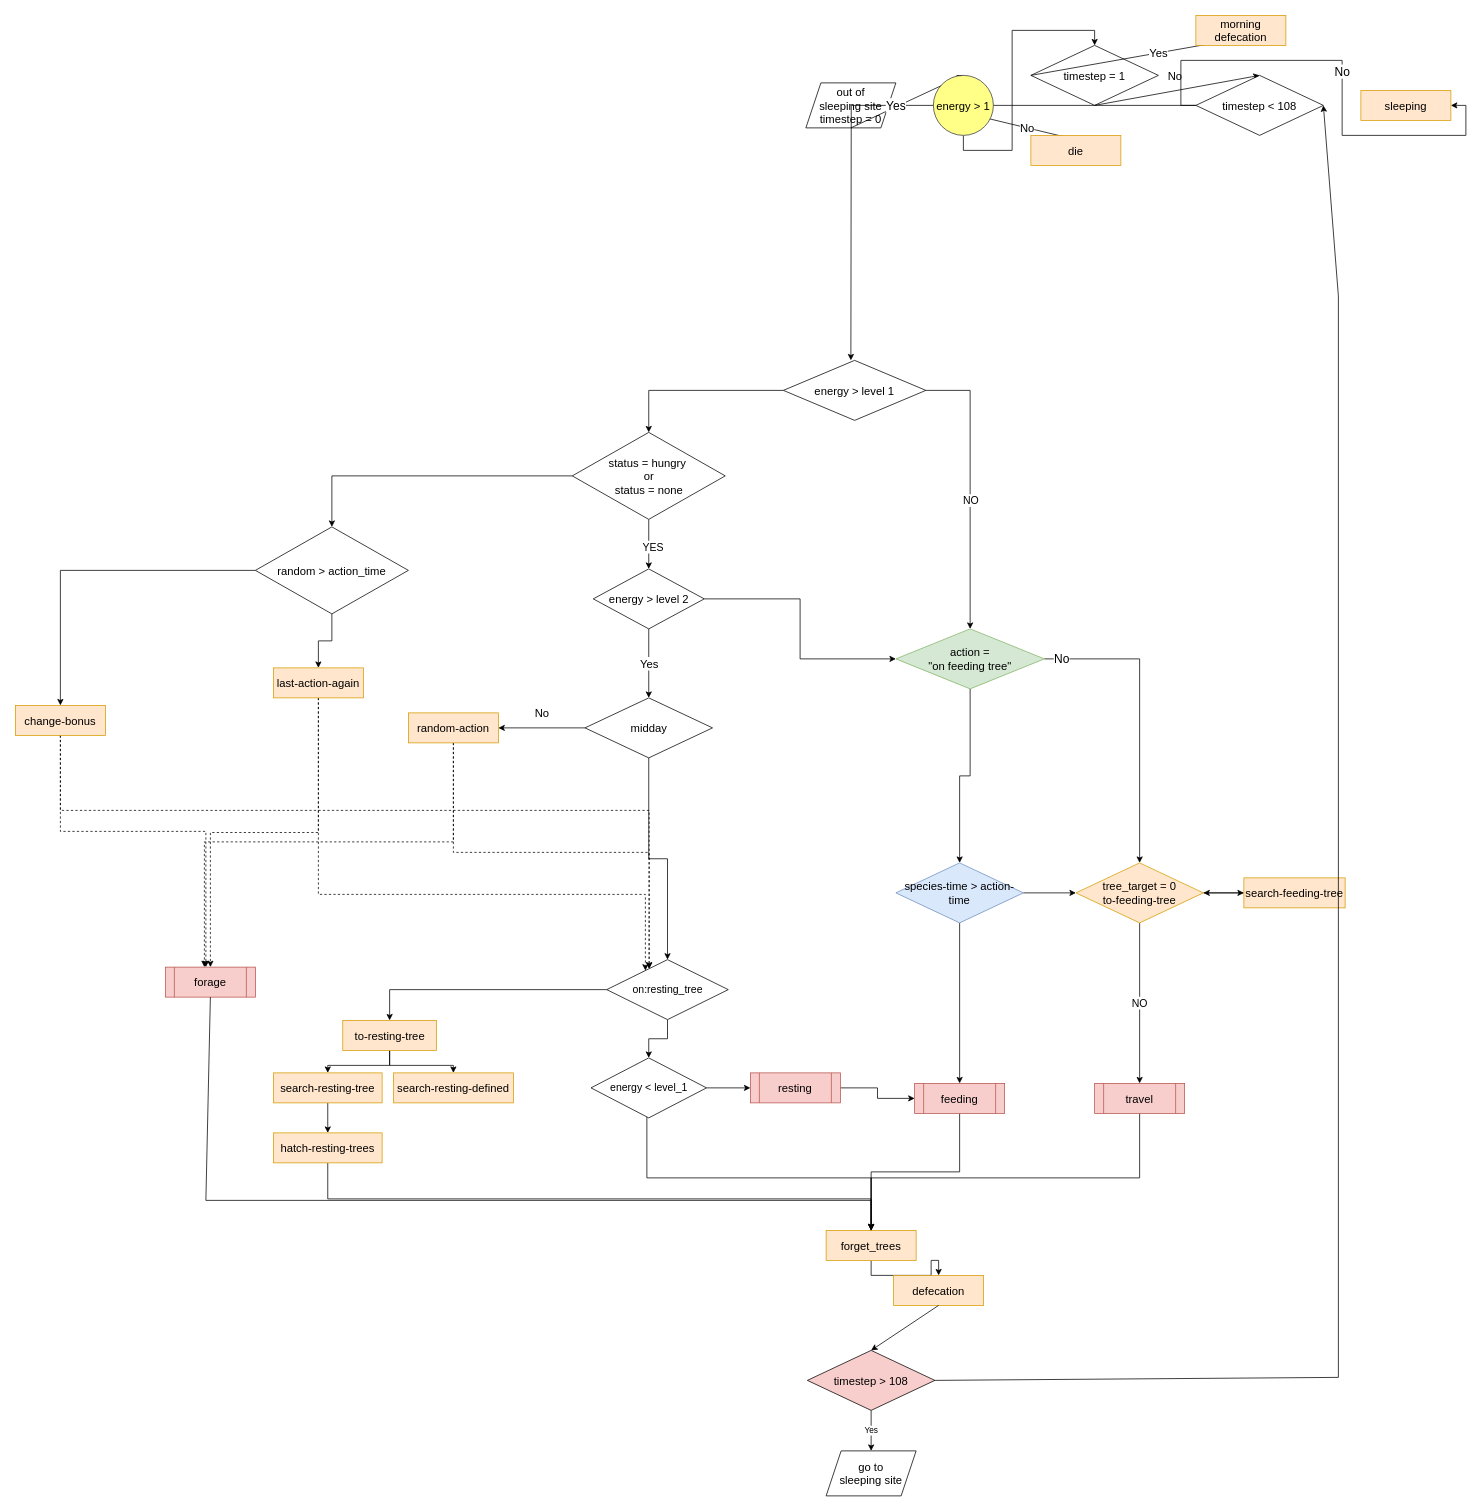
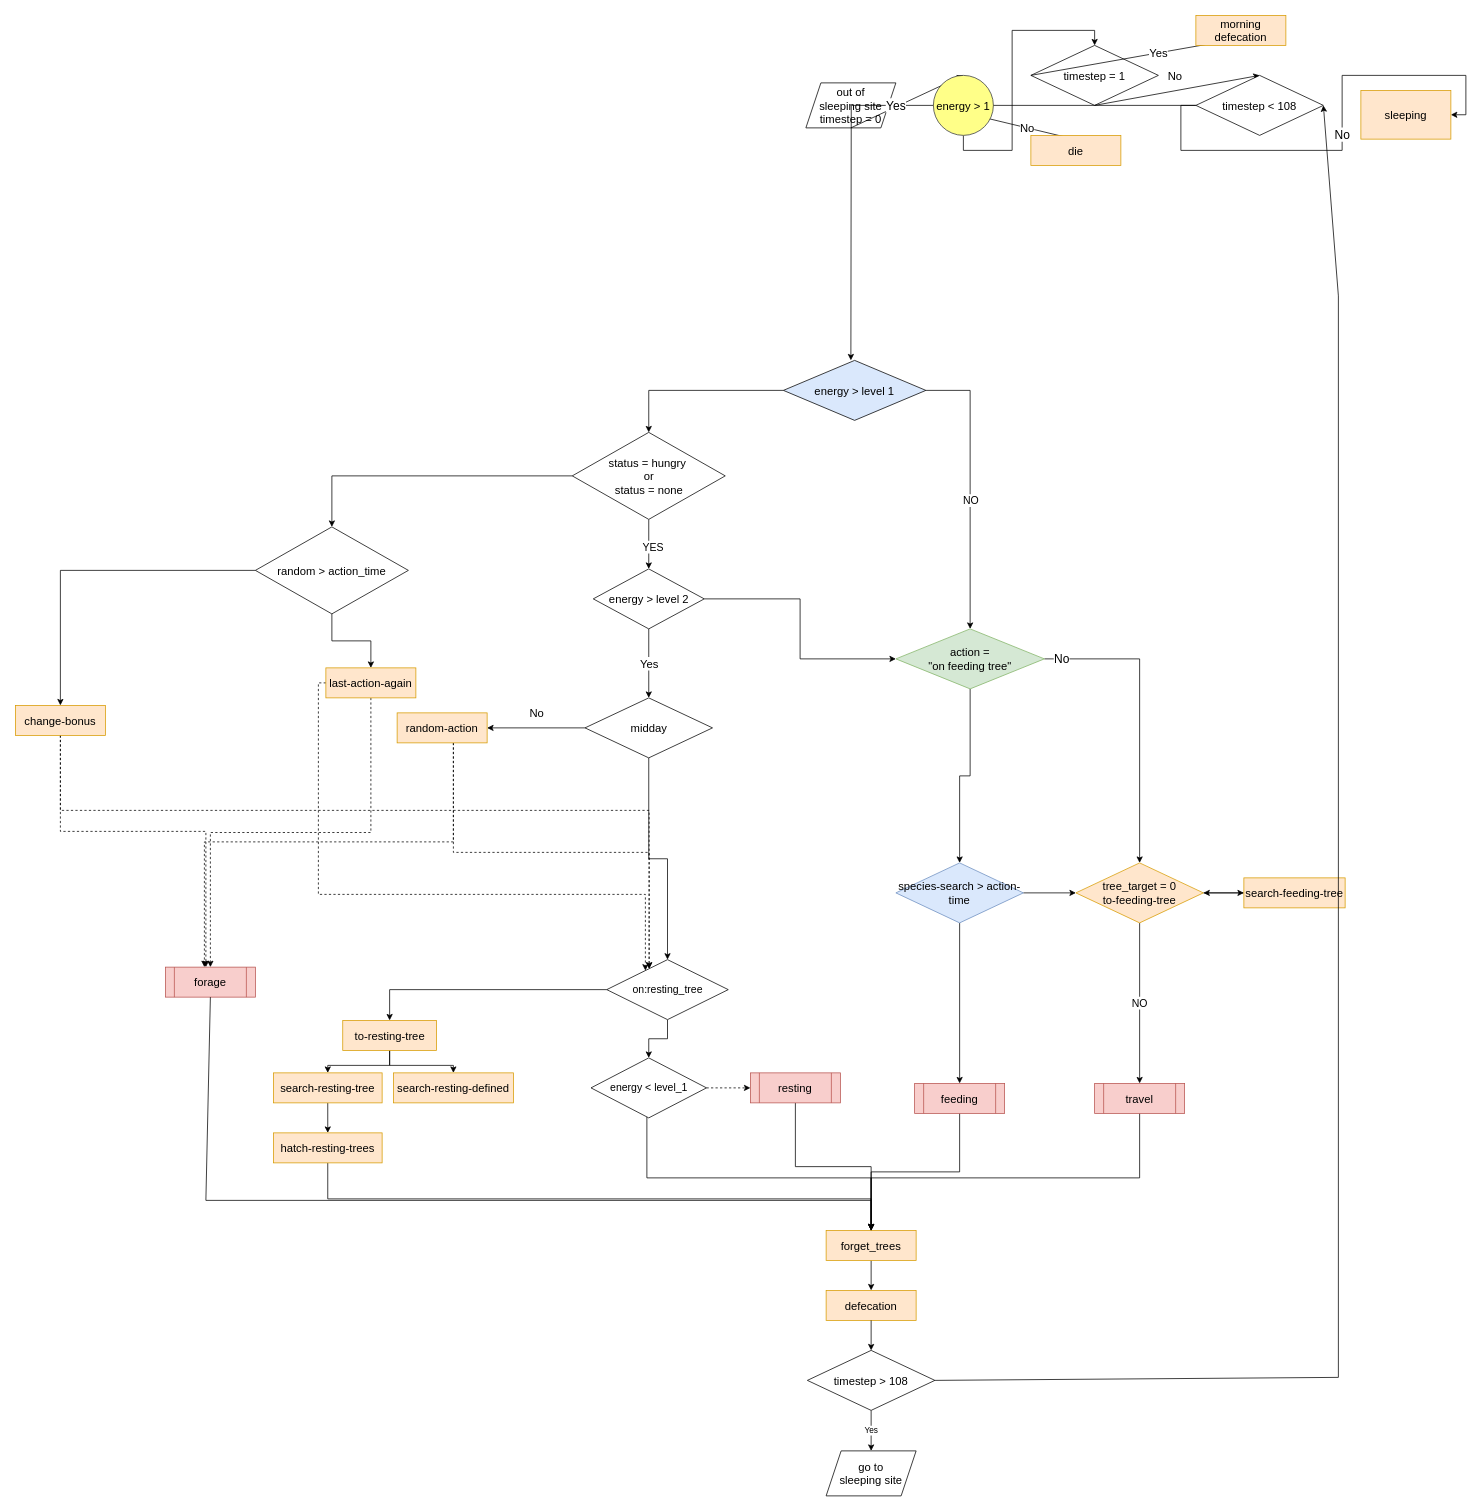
node "sleeping": size 90x30 -> 90x49
node "energy > level 1": fillcolor #ffffff -> #dae8fc
node "last-action-again": moved (318, 683) -> (371, 683)
node "random-action": moved (453, 728) -> (442, 728)
node "species-time > action-time": label "species-time > action-time" -> "species-search > action-time"
edge "energy < level_1" -> "resting": style solid -> dashed
edge "resting" -> "feeding": now "resting" -> "forget_trees"
node "defecation": moved (939, 1290) -> (871, 1305)
node "timestep > 108": fillcolor #f8cecc -> #ffffff
